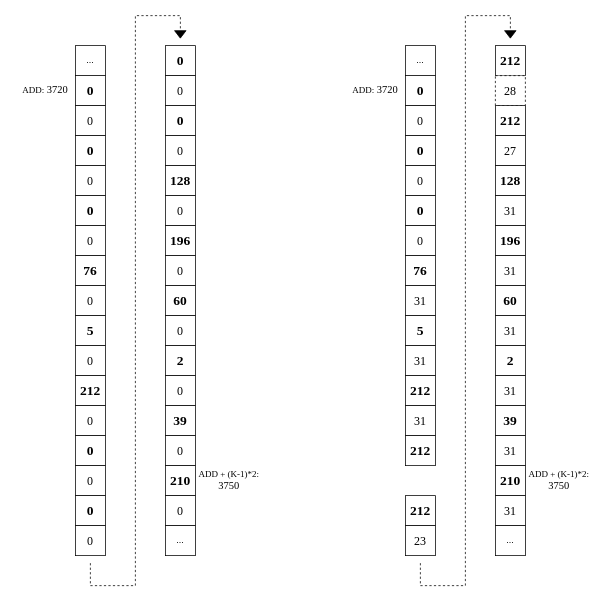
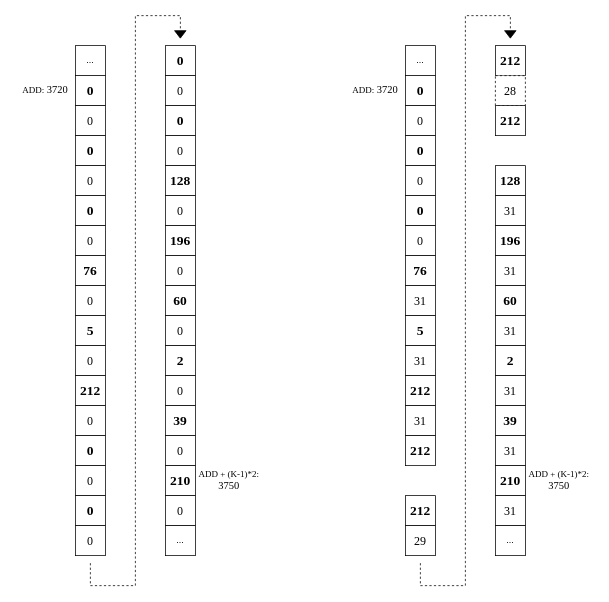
node "27": removed
node "23": label "23" -> "29"
